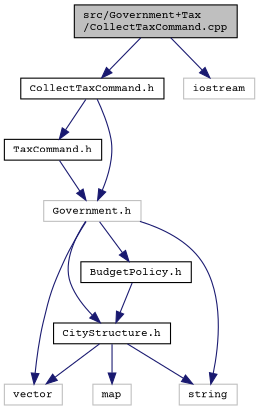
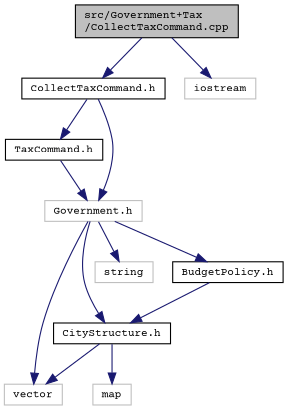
edge "CityStructure.h" -> "string": removed
